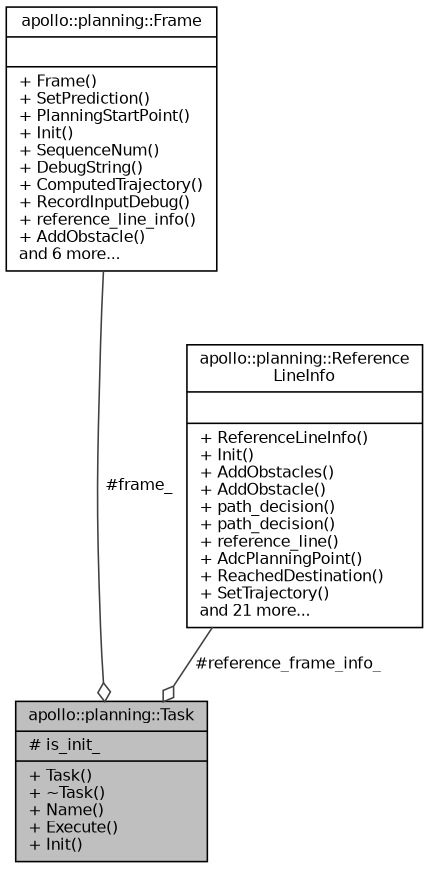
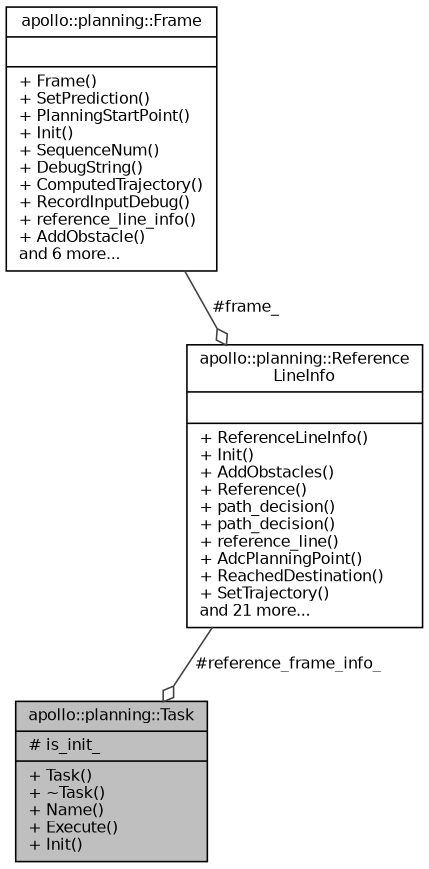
edge "apollo::planning::Frame" -> "apollo::planning::Task": now "apollo::planning::Frame" -> "apollo::planning::Reference"
node "apollo::planning::Reference": text "+ AddObstacle()" -> "+ Reference()"
